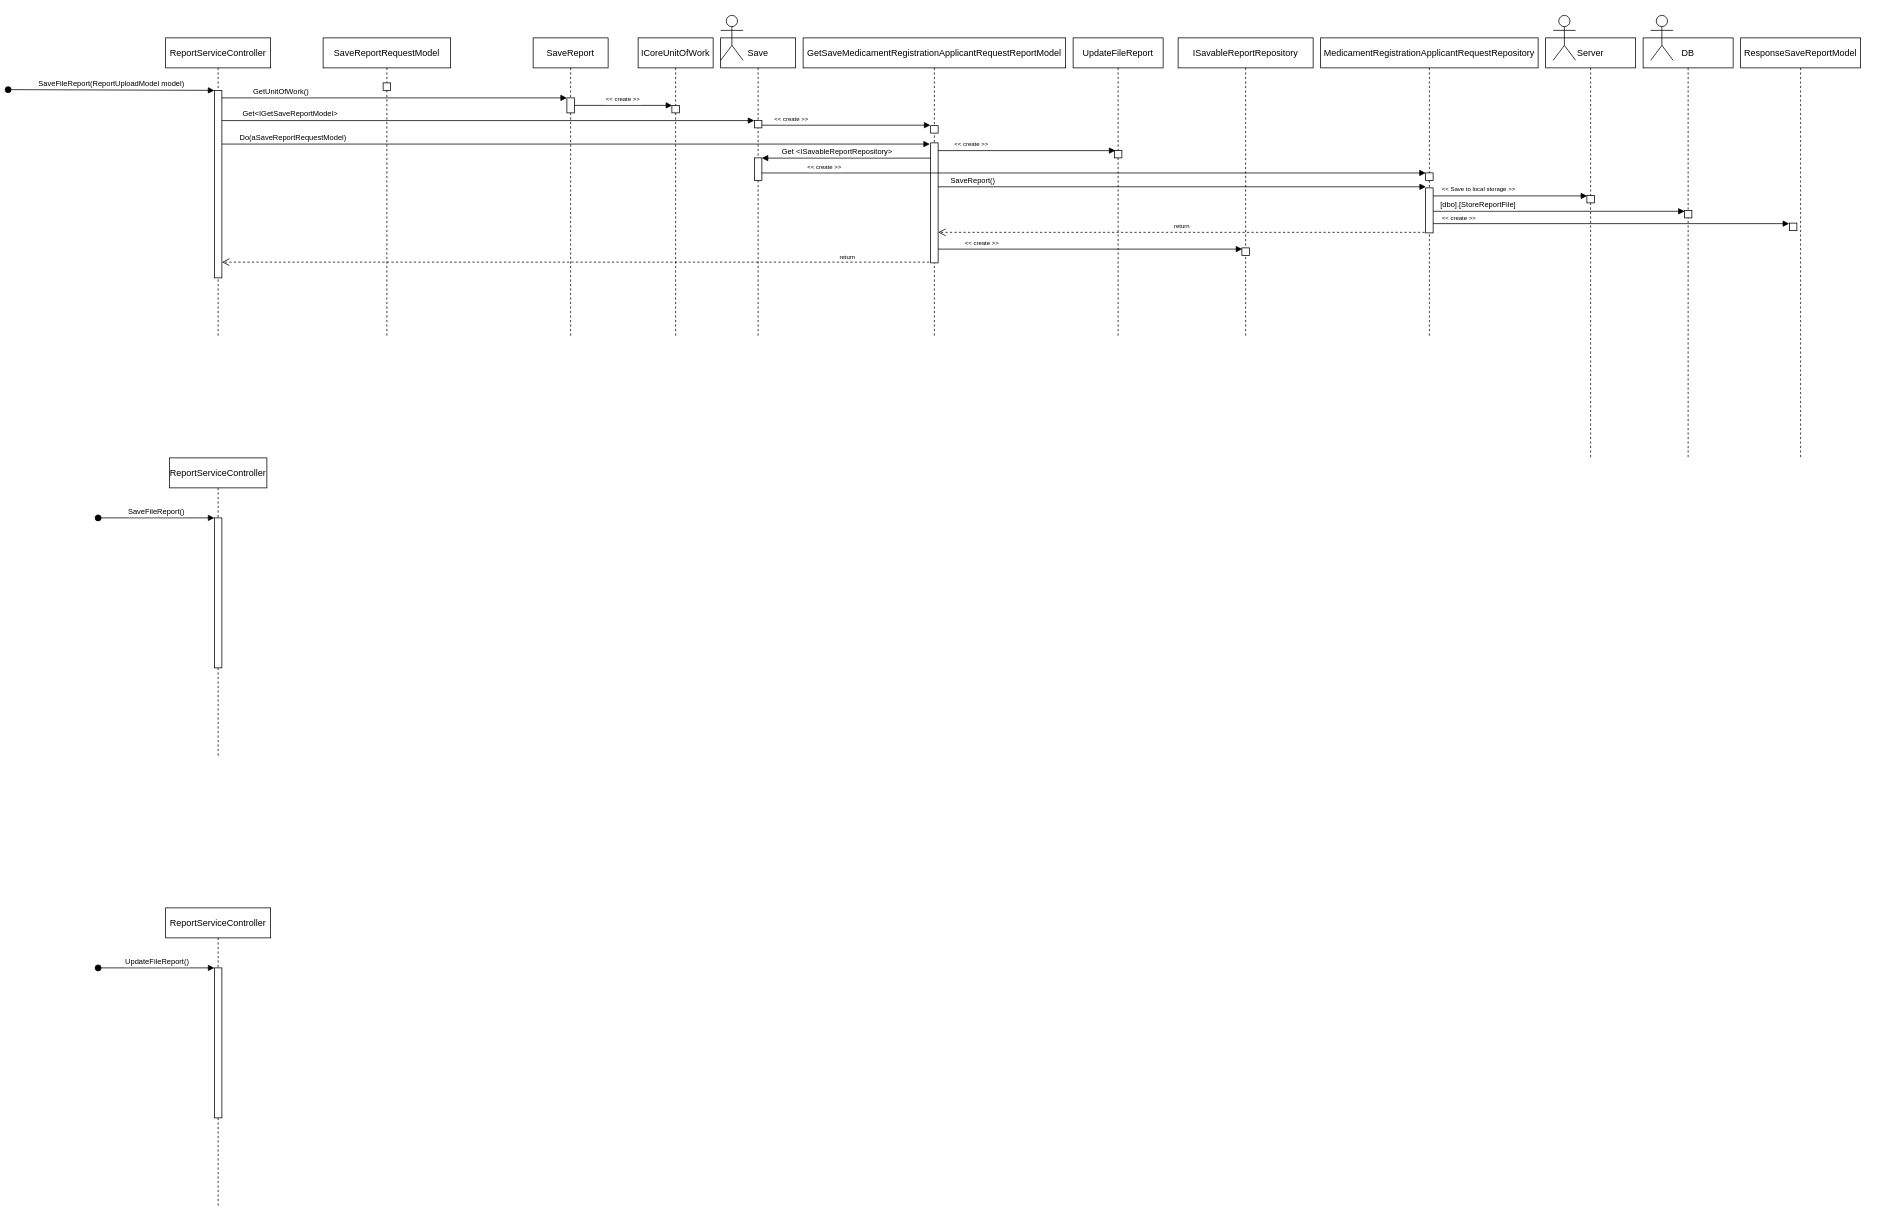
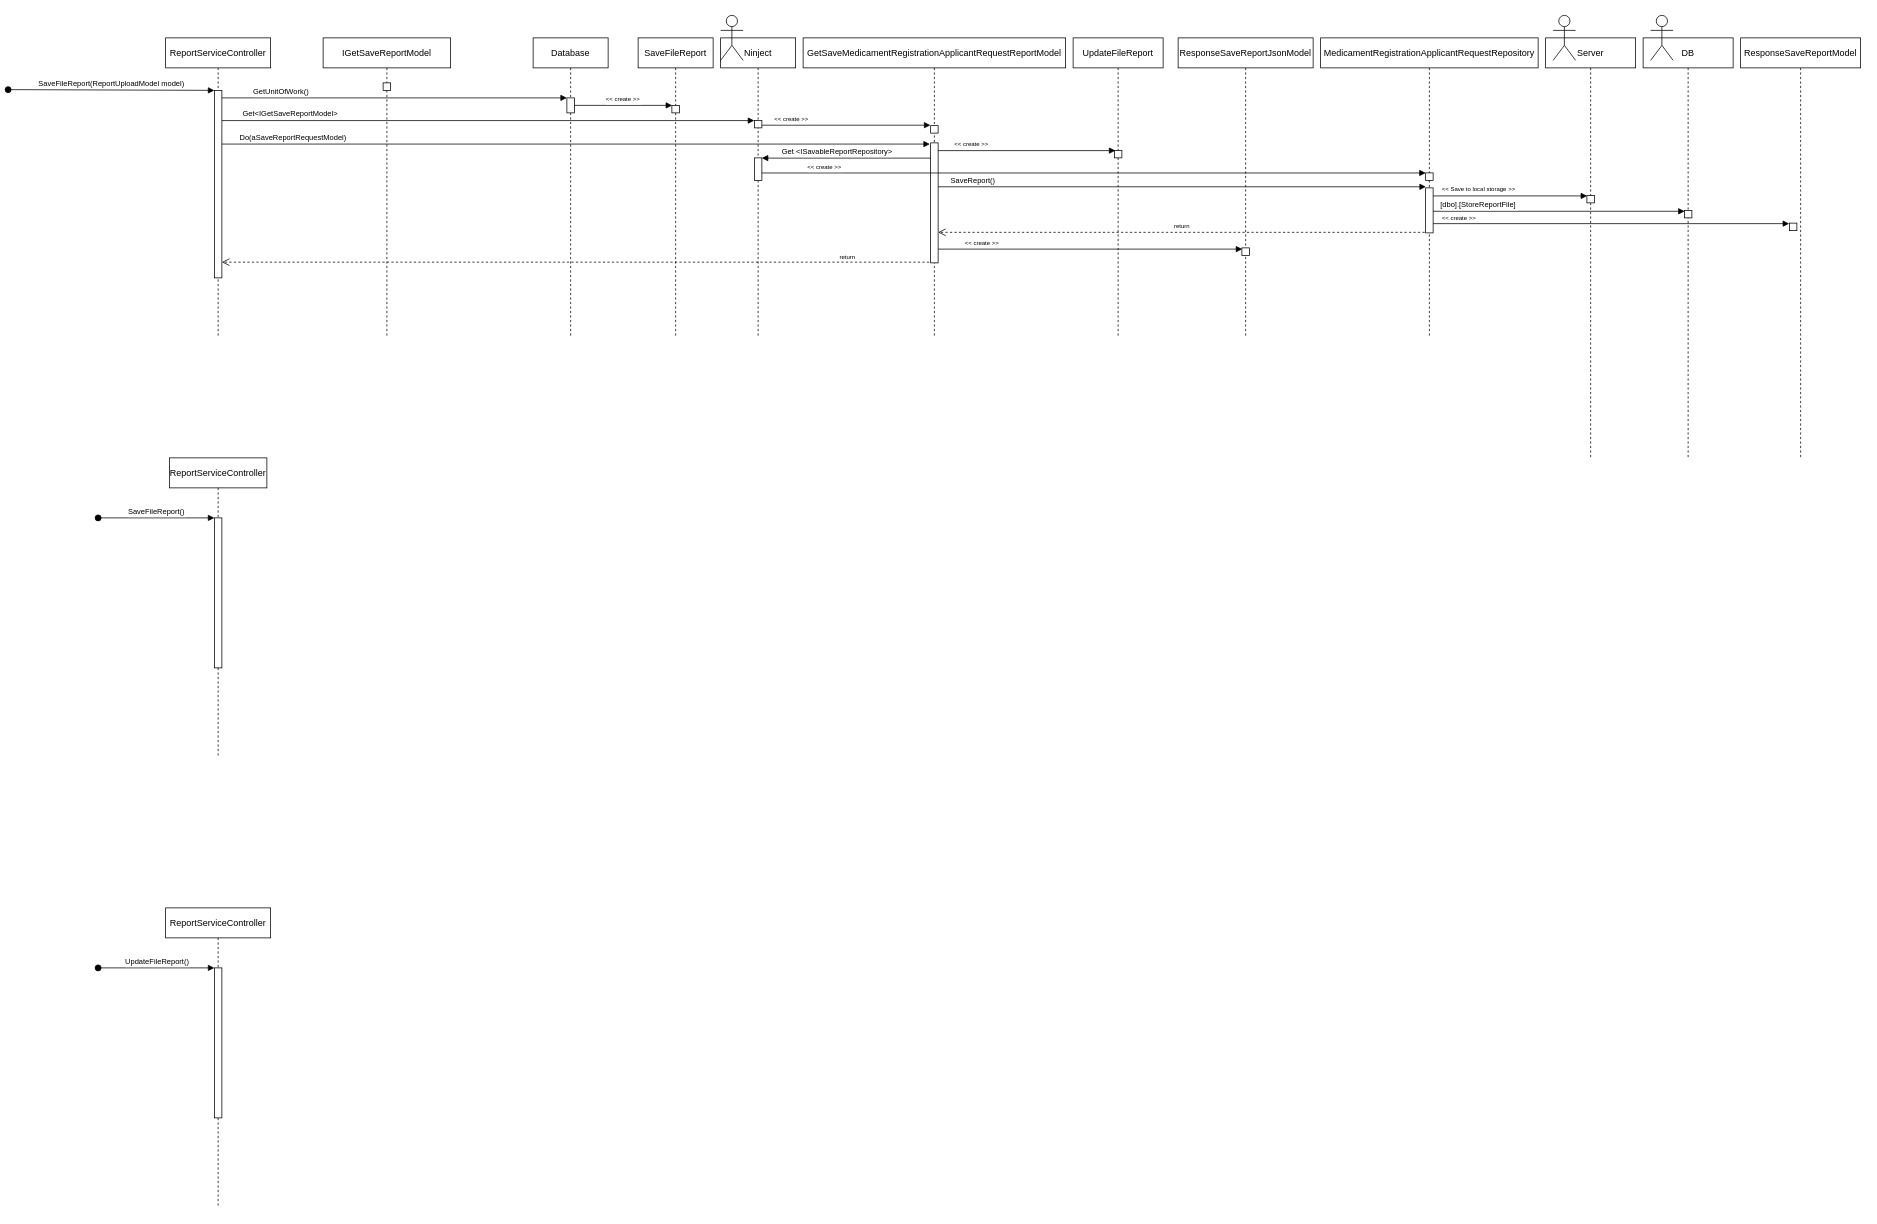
node "SaveReportRequestModel": label "SaveReportRequestModel" -> "IGetSaveReportModel"
node "SaveReport": label "SaveReport" -> "Database"
node "ICoreUnitOfWork": label "ICoreUnitOfWork" -> "SaveFileReport"
node "Save": label "Save" -> "Ninject"
node "ISavableReportRepository": label "ISavableReportRepository" -> "ResponseSaveReportJsonModel"
